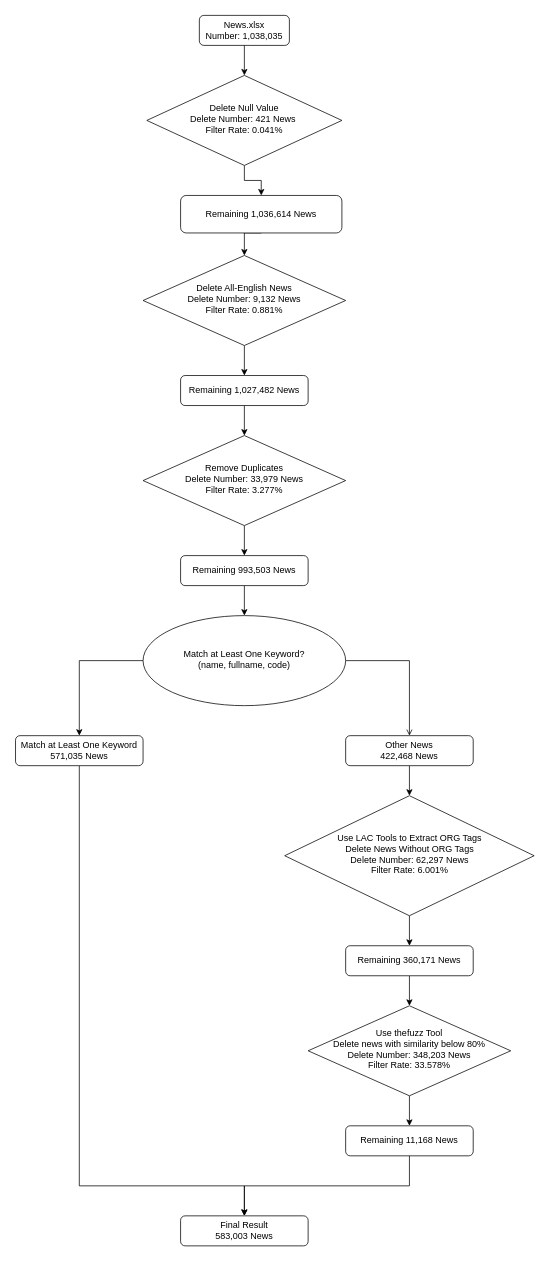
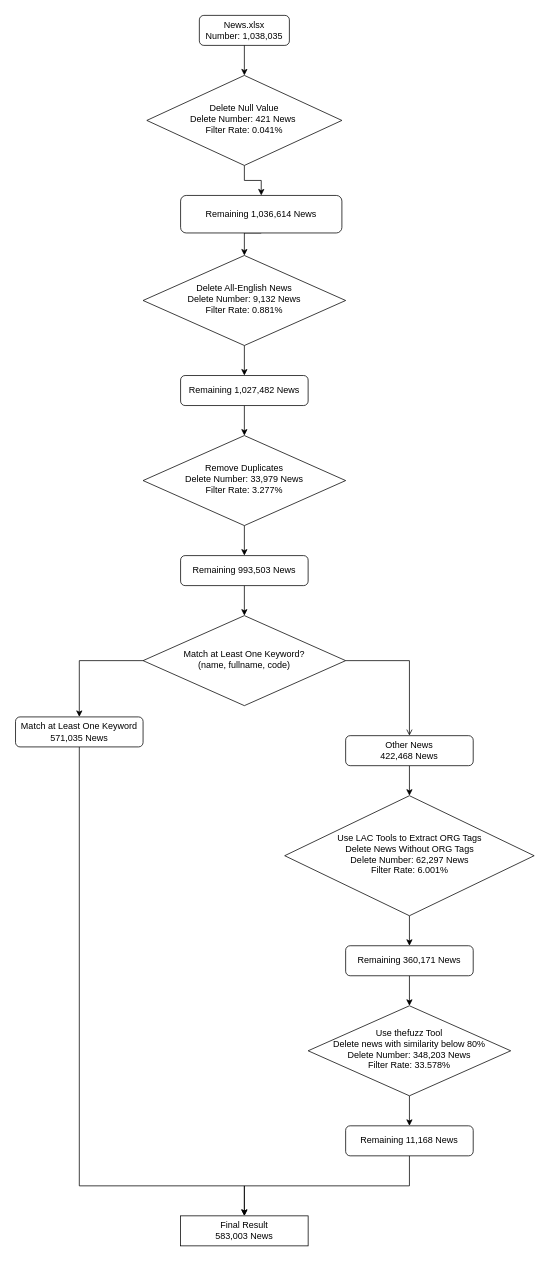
node "Match at Least One Keyword? (name, fullname, code)": shape ellipse -> diamond
node "Match at Least One Keyword 571,035 News": moved (79, 750) -> (79, 732)
node "Final Result 583,003 News": shape rounded rectangle -> rectangle
